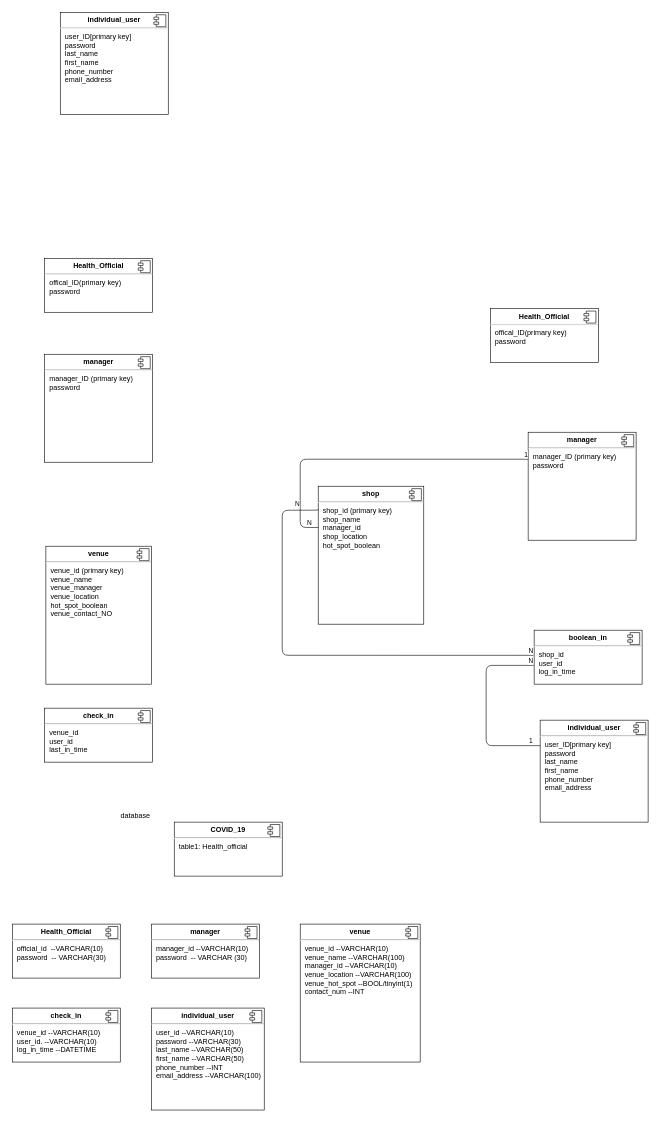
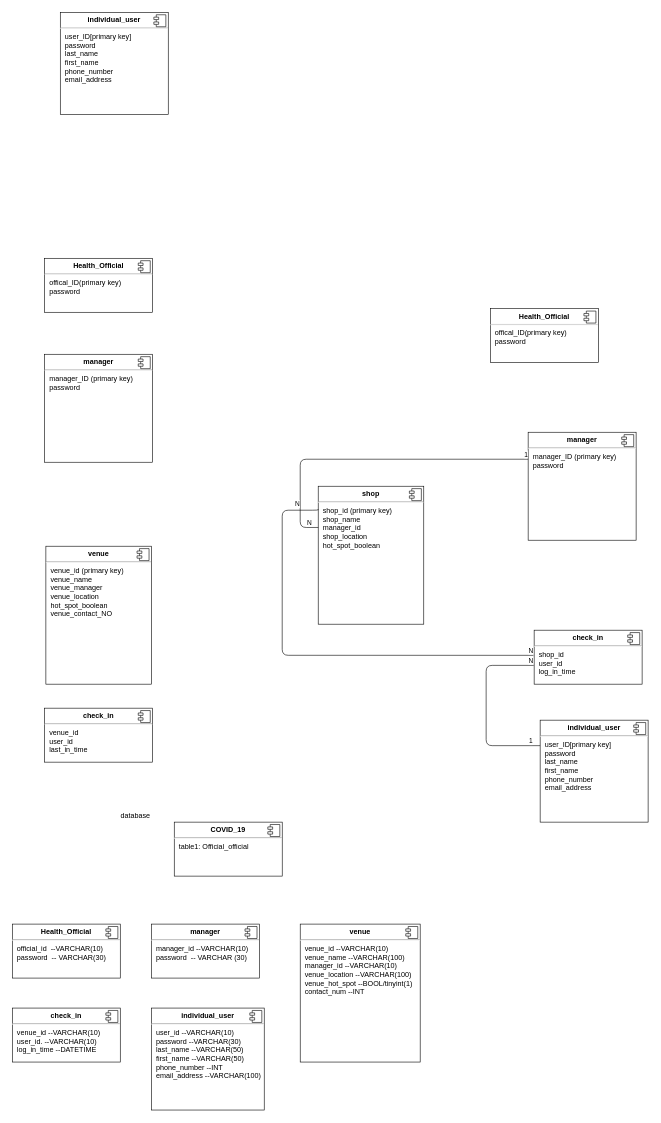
node "boolean_in shop_id user_id log_in_time": label "boolean_in shop_id user_id log_in_time" -> "check_in shop_id user_id log_in_time"
node "COVID_19 table1: Health_official": label "COVID_19 table1: Health_official" -> "COVID_19 table1: Official_official"
